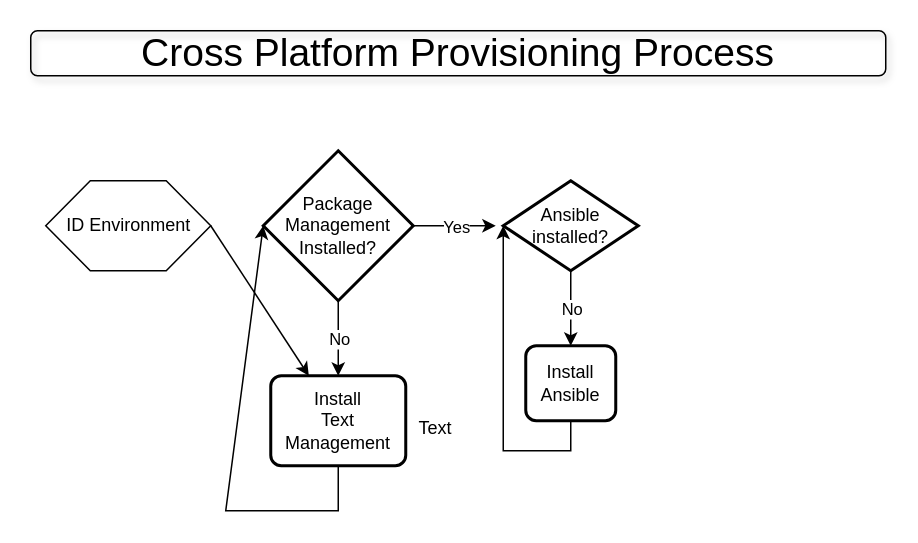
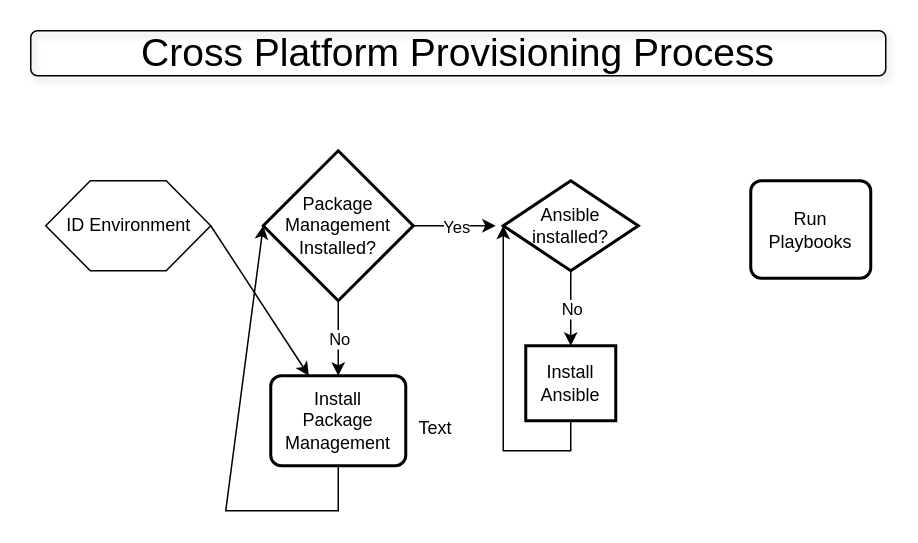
node "Run Playbooks": added
node "Install Ansible": shape rounded rectangle -> rectangle
node "Install Text Management": label "Install Text Management" -> "Install Package Management"
